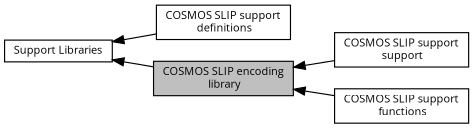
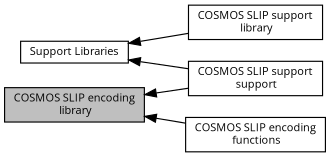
node "COSMOS SLIP support definitions": label "COSMOS SLIP support definitions" -> "COSMOS SLIP support library"
edge "COSMOS SLIP encoding library" -> "Support Libraries": now "COSMOS SLIP support support" -> "Support Libraries"
node "COSMOS SLIP support functions": label "COSMOS SLIP support functions" -> "COSMOS SLIP encoding functions"
